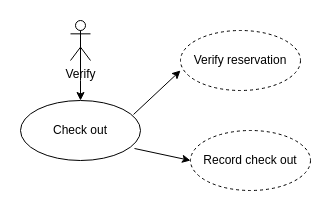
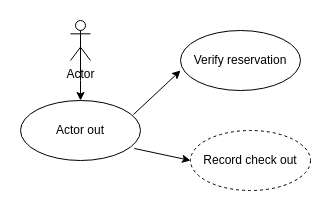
node "Verify reservation": style dashed -> solid
node "Verify": label "Verify" -> "Actor"
node "Check out": label "Check out" -> "Actor out"
